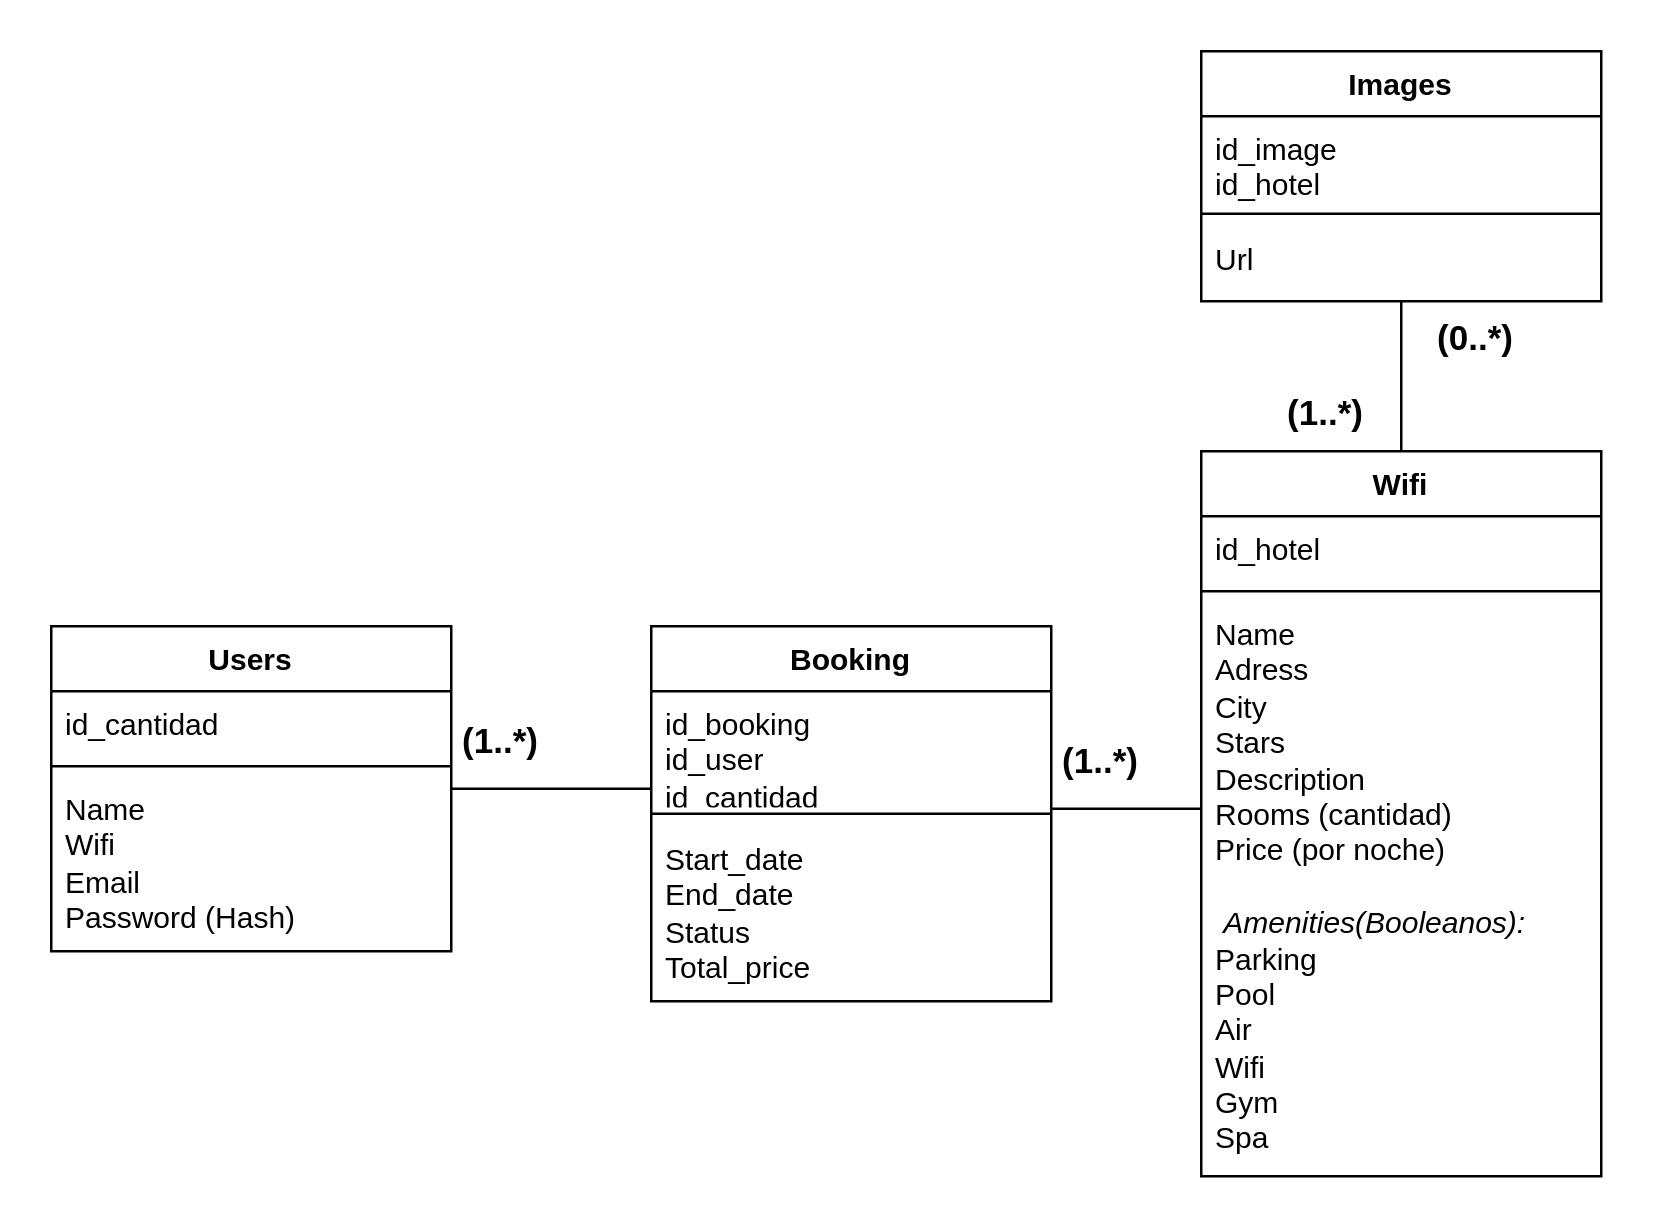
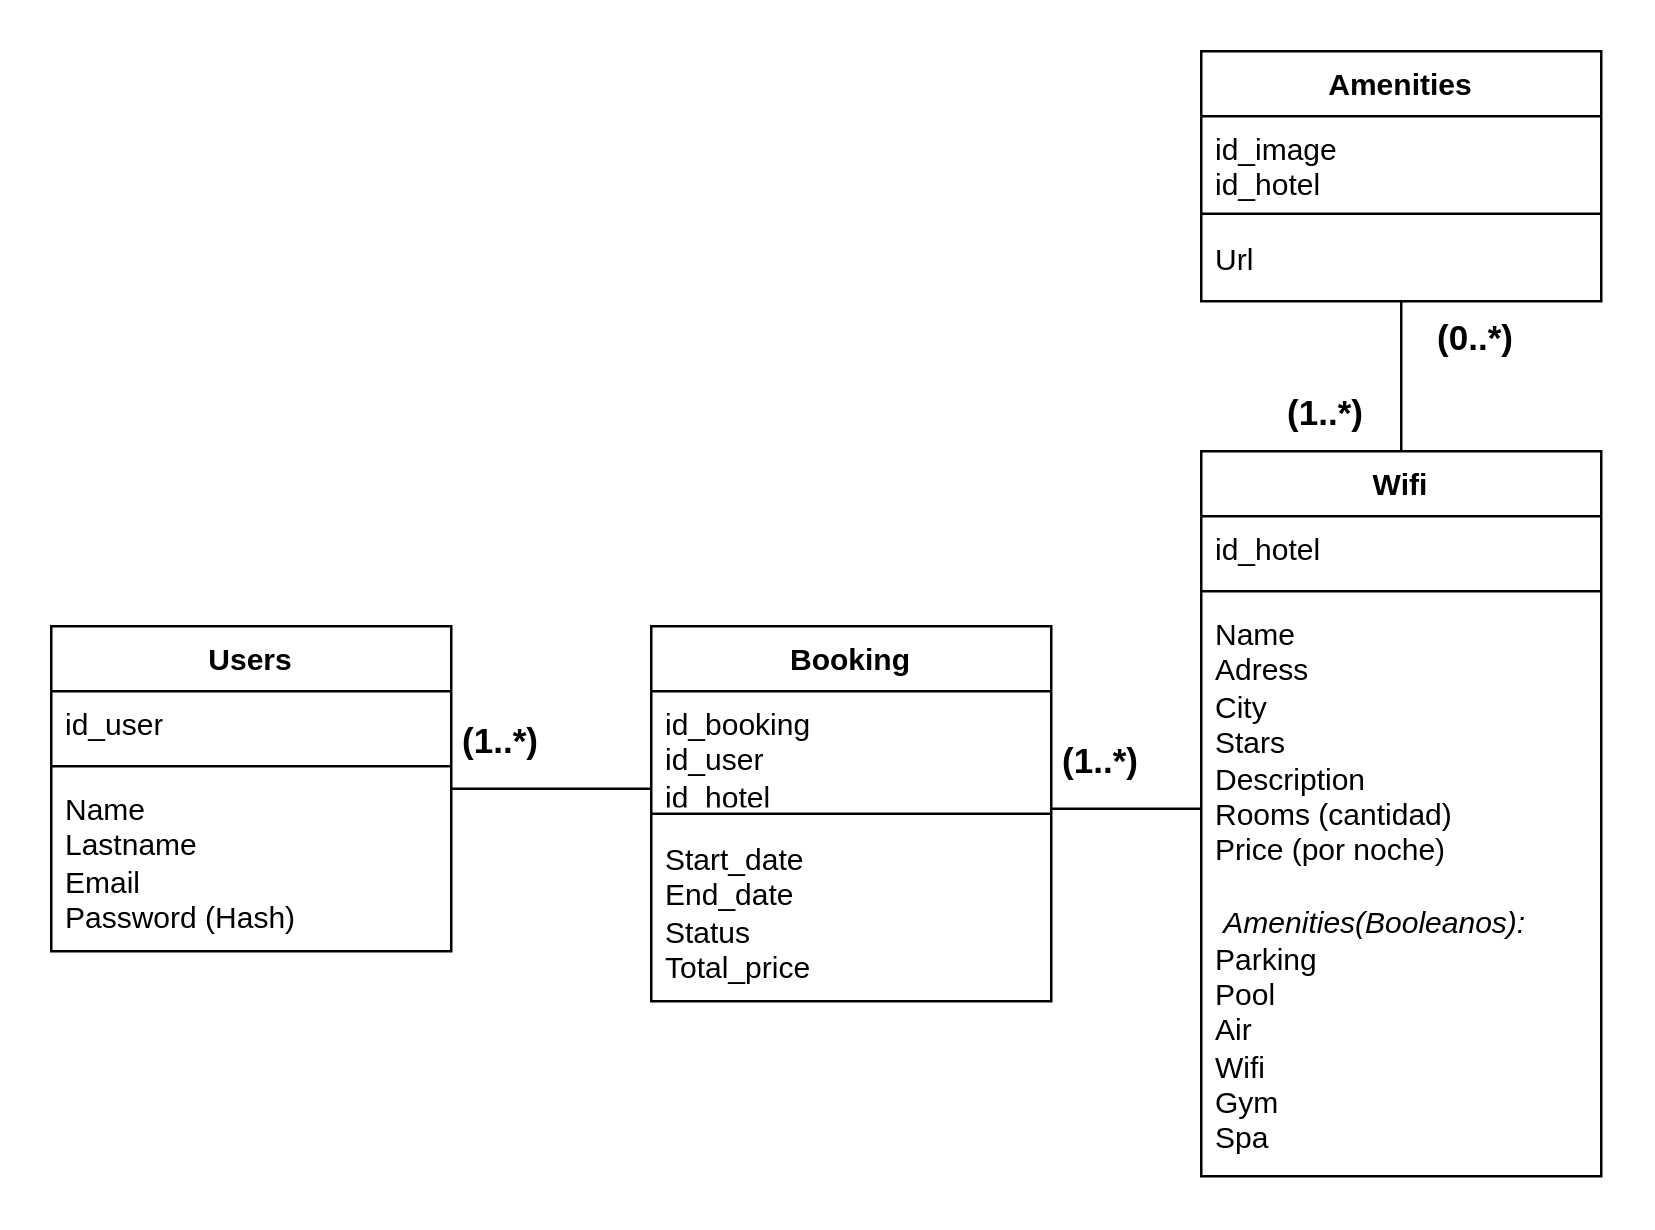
node "Images": label "Images" -> "Amenities"
node "id_cantidad": label "id_cantidad" -> "id_user"
node "id_booking id_user id_cantidad": label "id_booking id_user id_cantidad" -> "id_booking id_user id_hotel"
node "Name Wifi Email Password (Hash)": label "Name Wifi Email Password (Hash)" -> "Name Lastname Email Password (Hash)"
